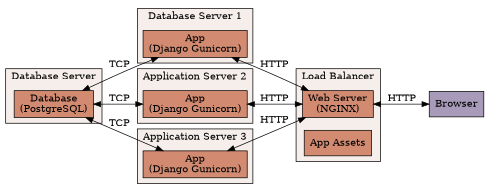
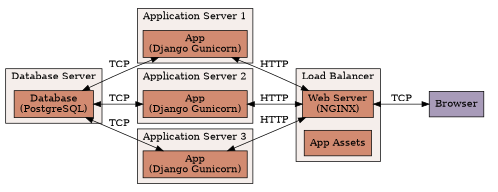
cluster "Database Server 1": label "Database Server 1" -> "Application Server 1"
edge "Web Server (NGINX)" -- "Browser": label "HTTP" -> "TCP"
